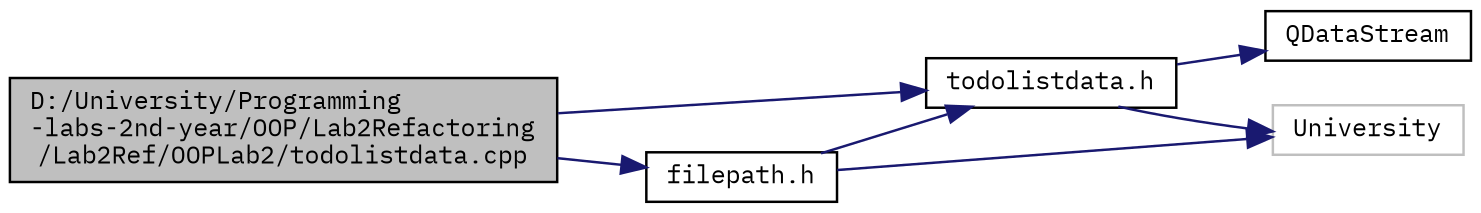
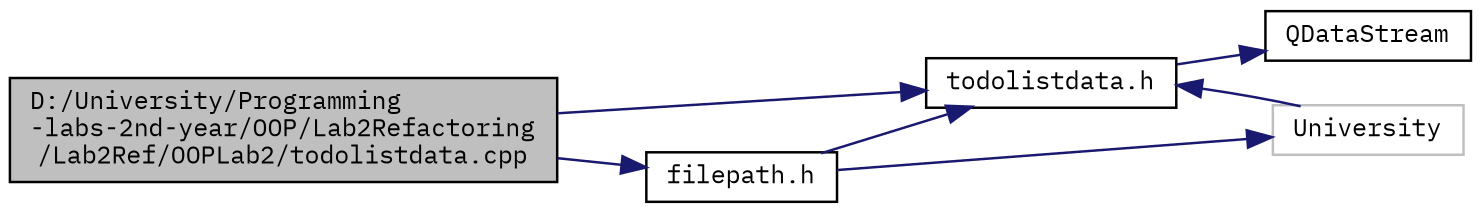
edge "todolistdata.h" -> "University": reversed
